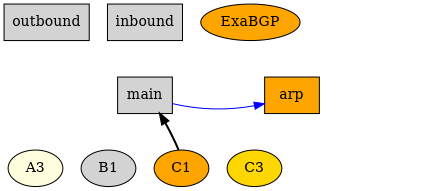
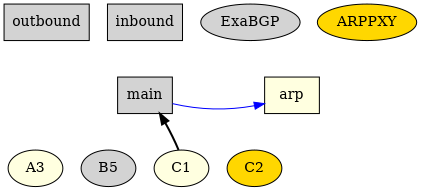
node "ExaBGP": fillcolor orange -> lightgrey
node "ARPPXY": added
node "arp": fillcolor orange -> lightyellow
node "B1": label "B1" -> "B5"
node "C1": fillcolor orange -> lightyellow
node "C3": label "C3" -> "C2"
